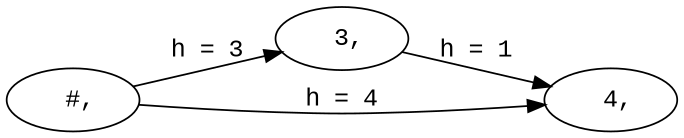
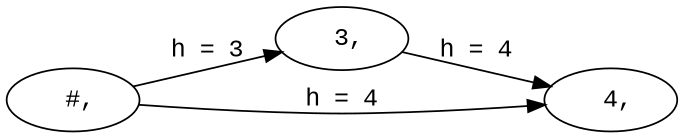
edge "3," -> "4,": label "h = 1" -> "h = 4"
